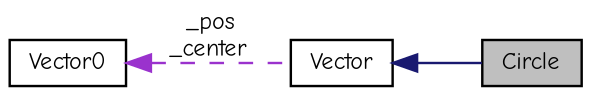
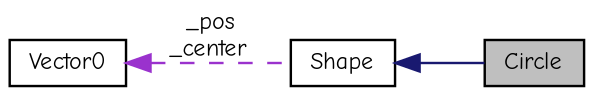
node "Vector": label "Vector" -> "Shape"
